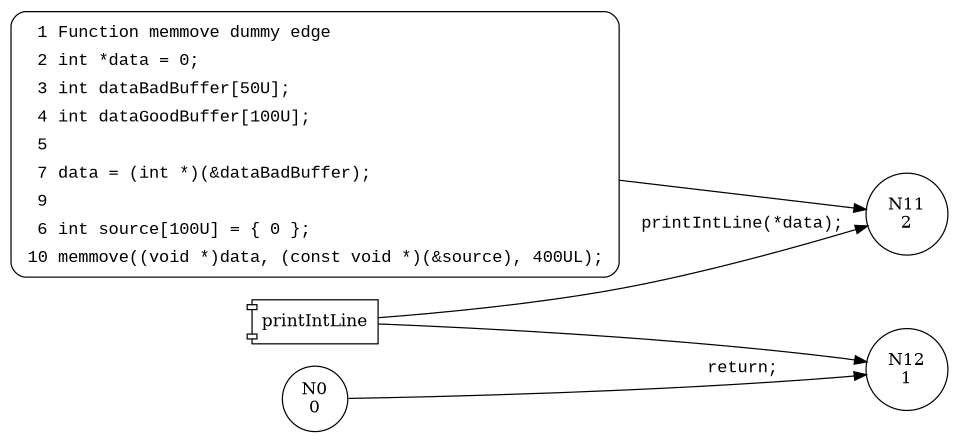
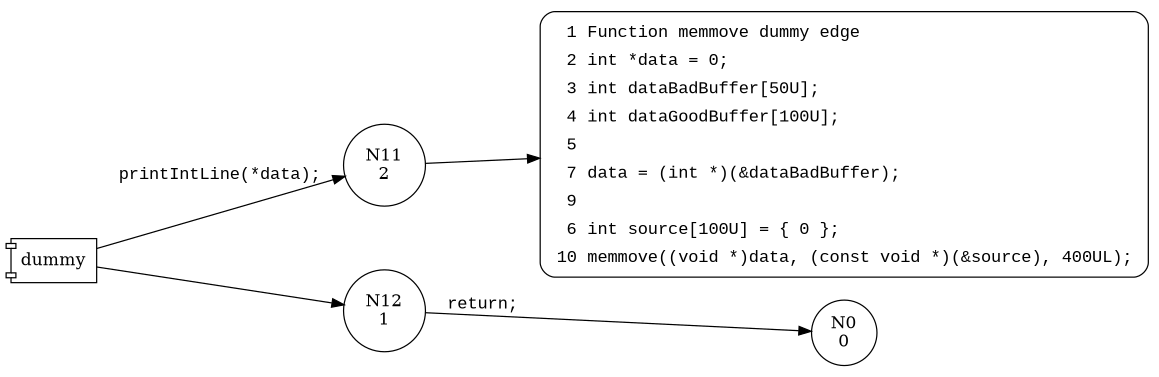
edge "1" -> "N11 2": reversed
node "printIntLine": label "printIntLine" -> "dummy"
edge "N0 0" -> "N12 1": reversed
